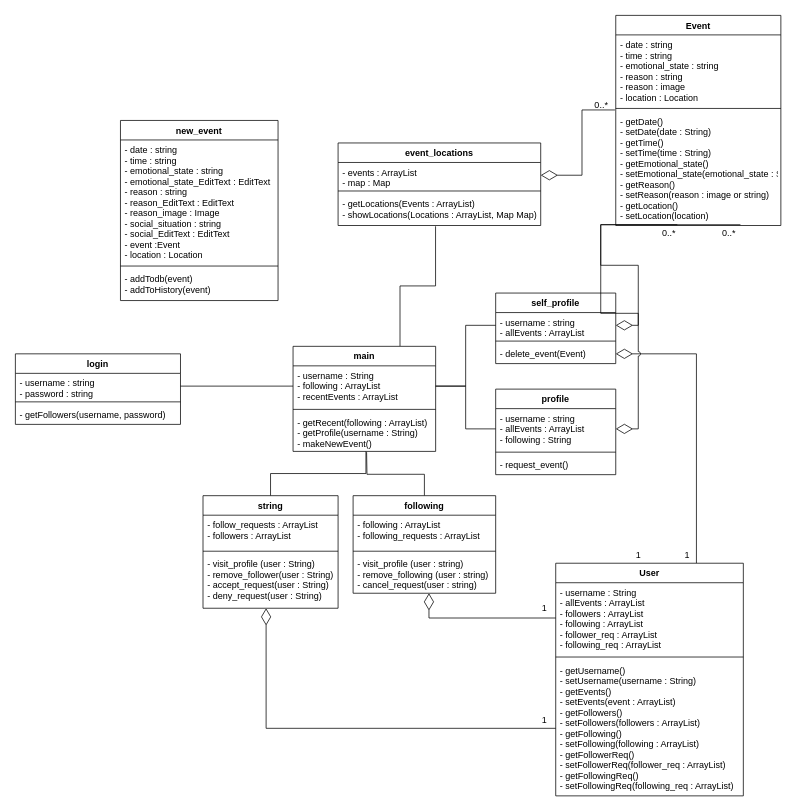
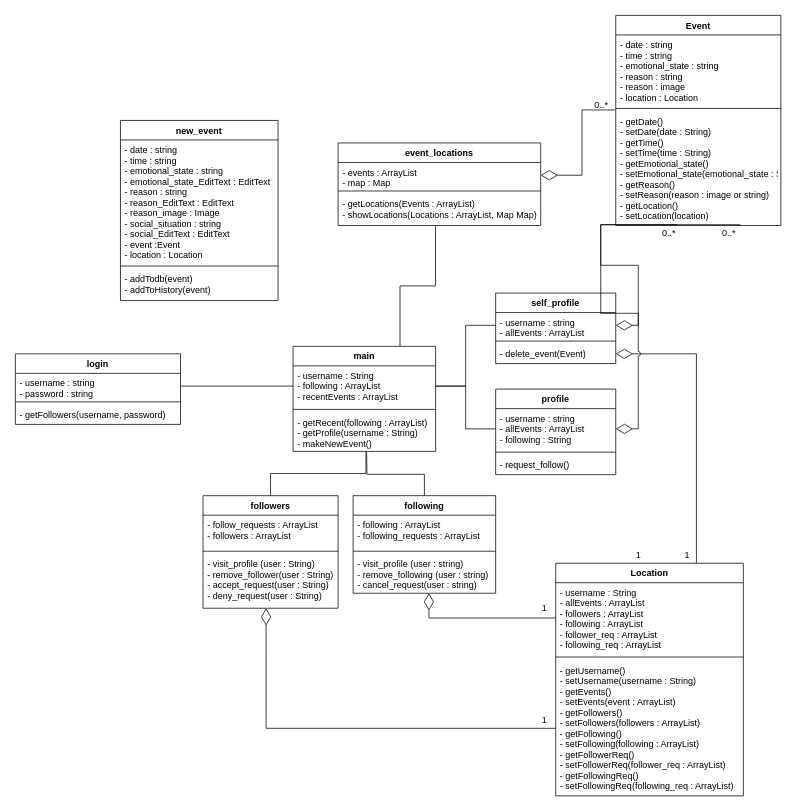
node "- request_event()": label "- request_event()" -> "- request_follow()"
node "string": label "string" -> "followers"
node "User": label "User" -> "Location"
